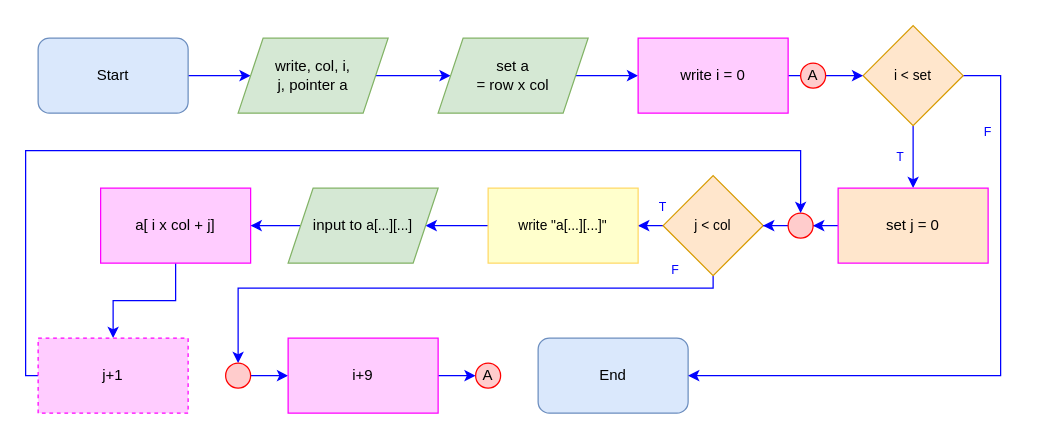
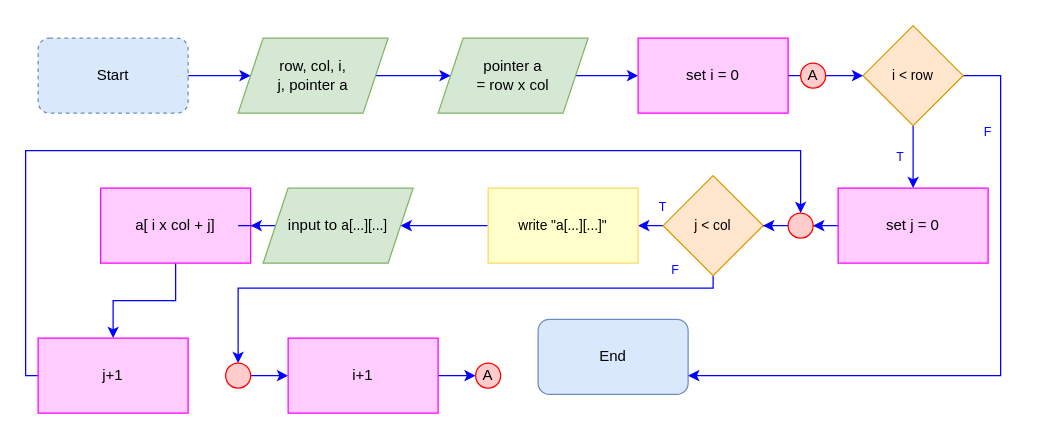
node "Start": style solid -> dashed
node "write, col, i, j, pointer a": label "write, col, i, j, pointer a" -> "row, col, i, j, pointer a"
node "set a = row x col": label "set a = row x col" -> "pointer a = row x col"
node "write i = 0": label "write i = 0" -> "set i = 0"
node "i < set": label "i < set" -> "i < row"
node "input to a[...][...]": moved (363, 226) -> (338, 226)
node "set j = 0": fillcolor #ffe6cc -> #ffccff
node "j+1": style dashed -> solid
node "i+9": label "i+9" -> "i+1"
node "End": moved (613, 376) -> (613, 357)
